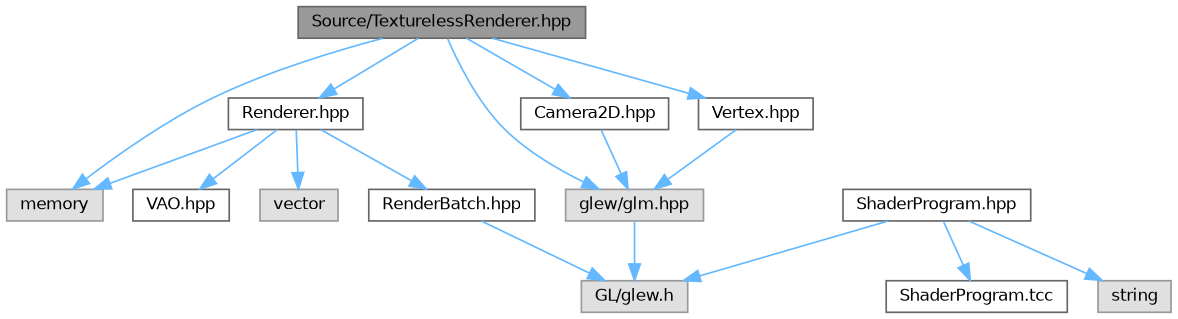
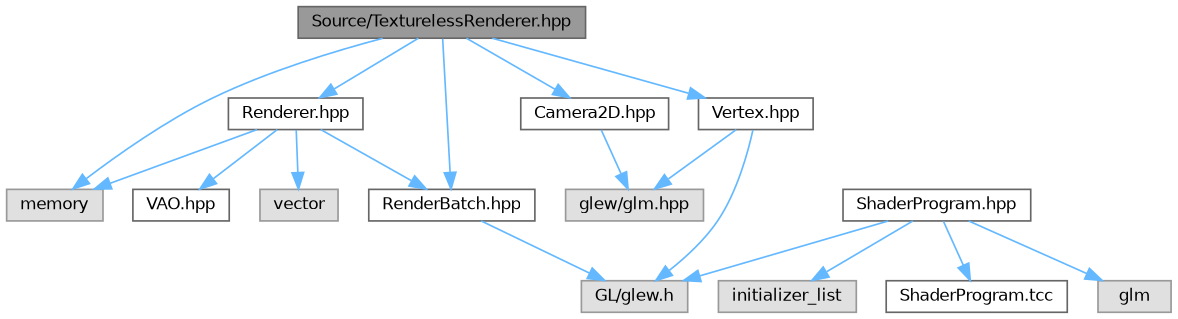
edge "Source/TexturelessRenderer.hpp" -> "glew/glm.hpp": now "Source/TexturelessRenderer.hpp" -> "RenderBatch.hpp"
edge "glew/glm.hpp" -> "GL/glew.h": now "Vertex.hpp" -> "GL/glew.h"
node "initializer_list": added
node "string": label "string" -> "glm"
